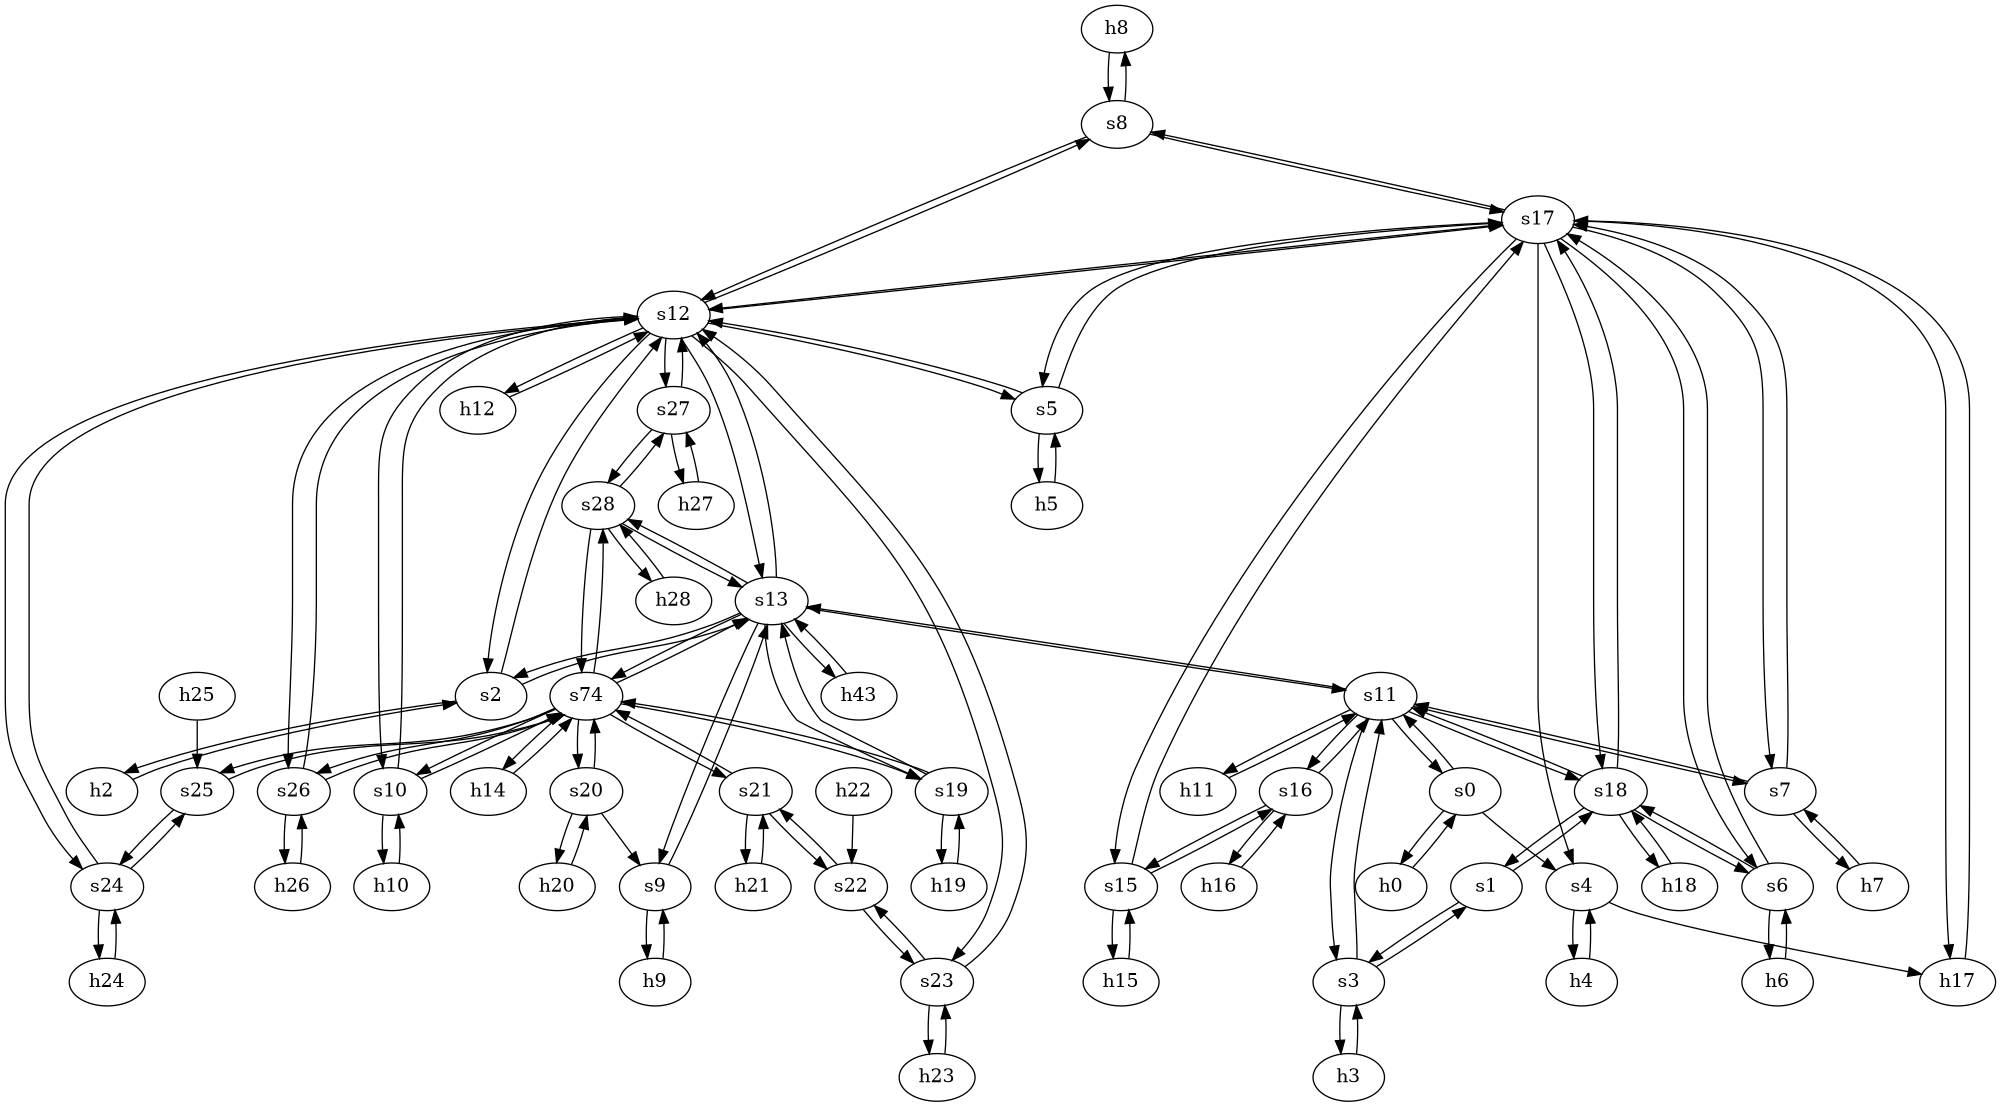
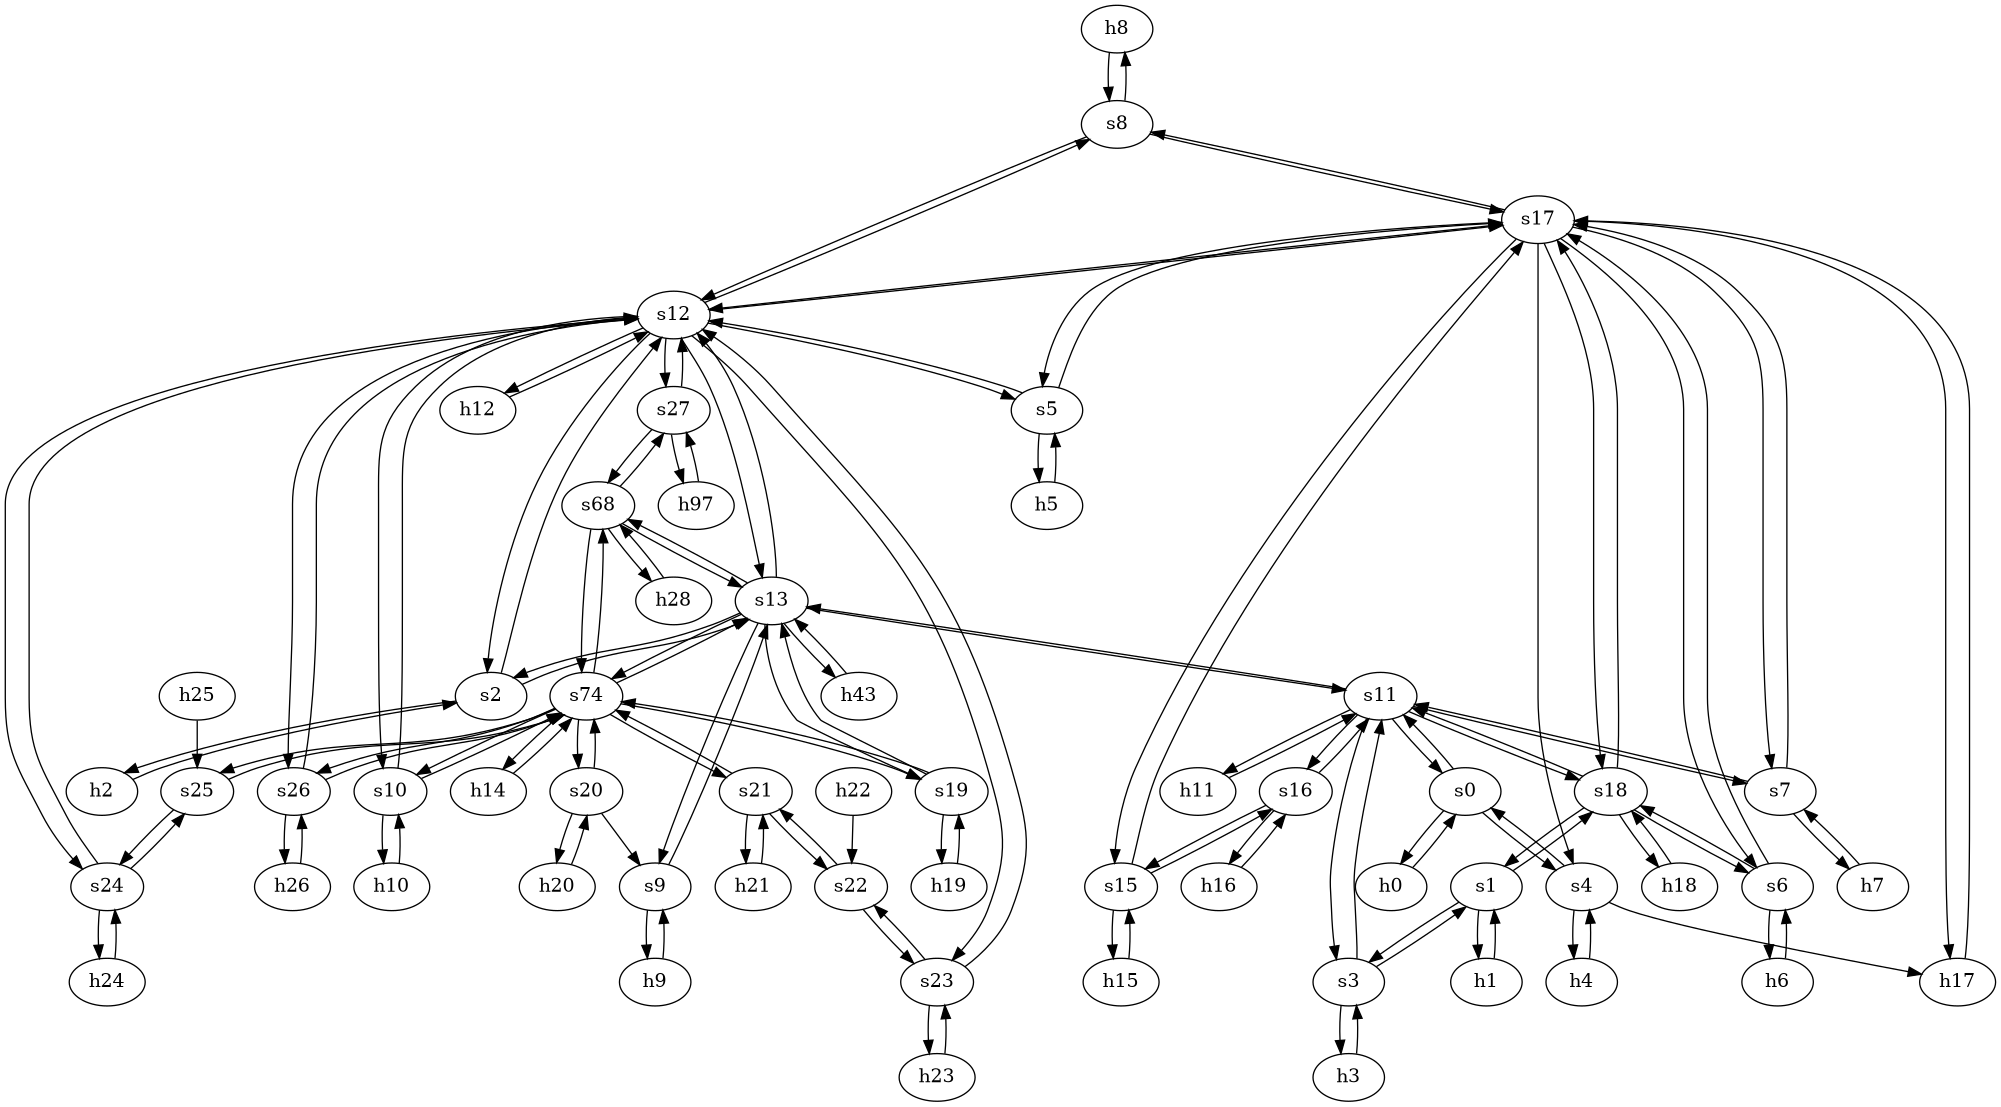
node "s28": label "s28" -> "s68"
node "h27": label "h27" -> "h97"
edge "s4" -> "s0": added
node "h1": added
